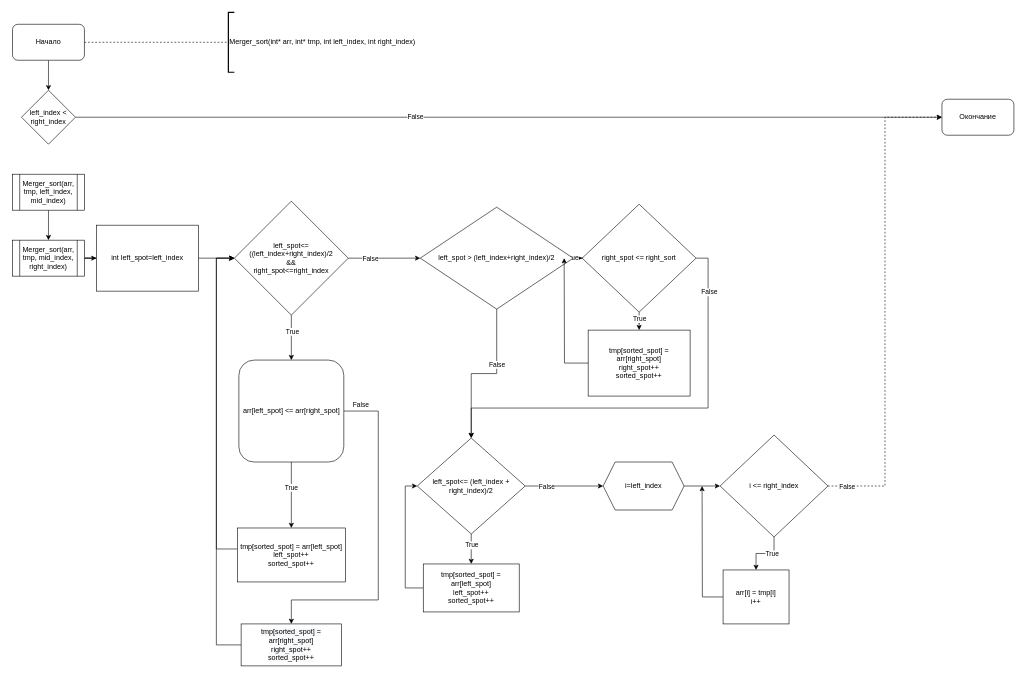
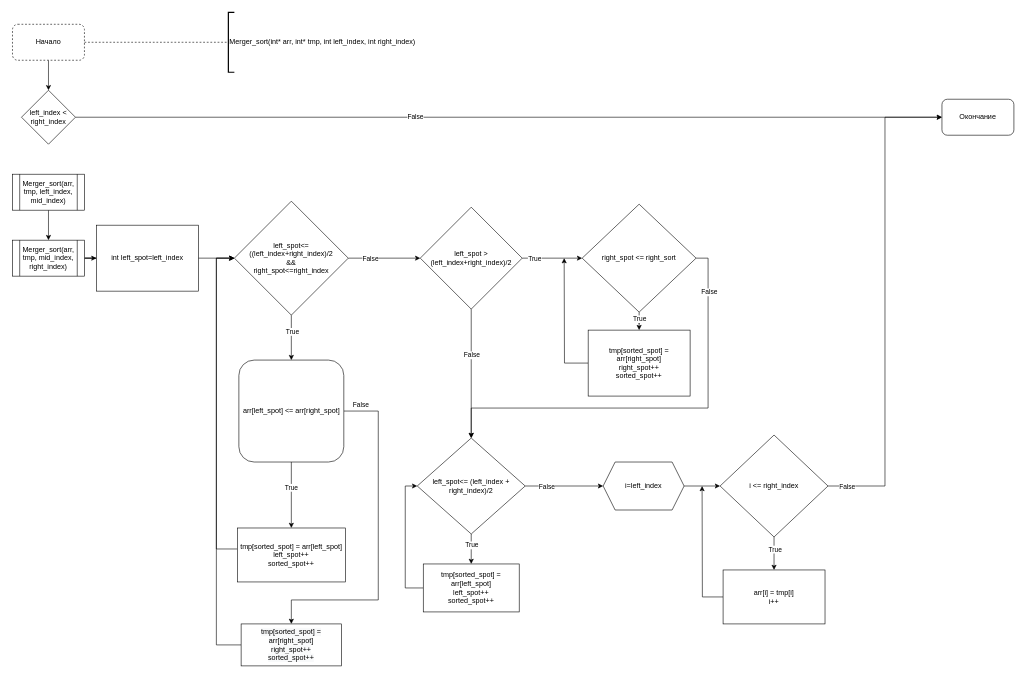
node "Начало": style solid -> dashed
node "left_spot > (left_index+right_index)/2": size 153x102 -> 102x102
edge "i <= right_index" -> "Окончание": style dashed -> solid
node "arr[i] = tmp[i] i++": size 66x54 -> 102x54
